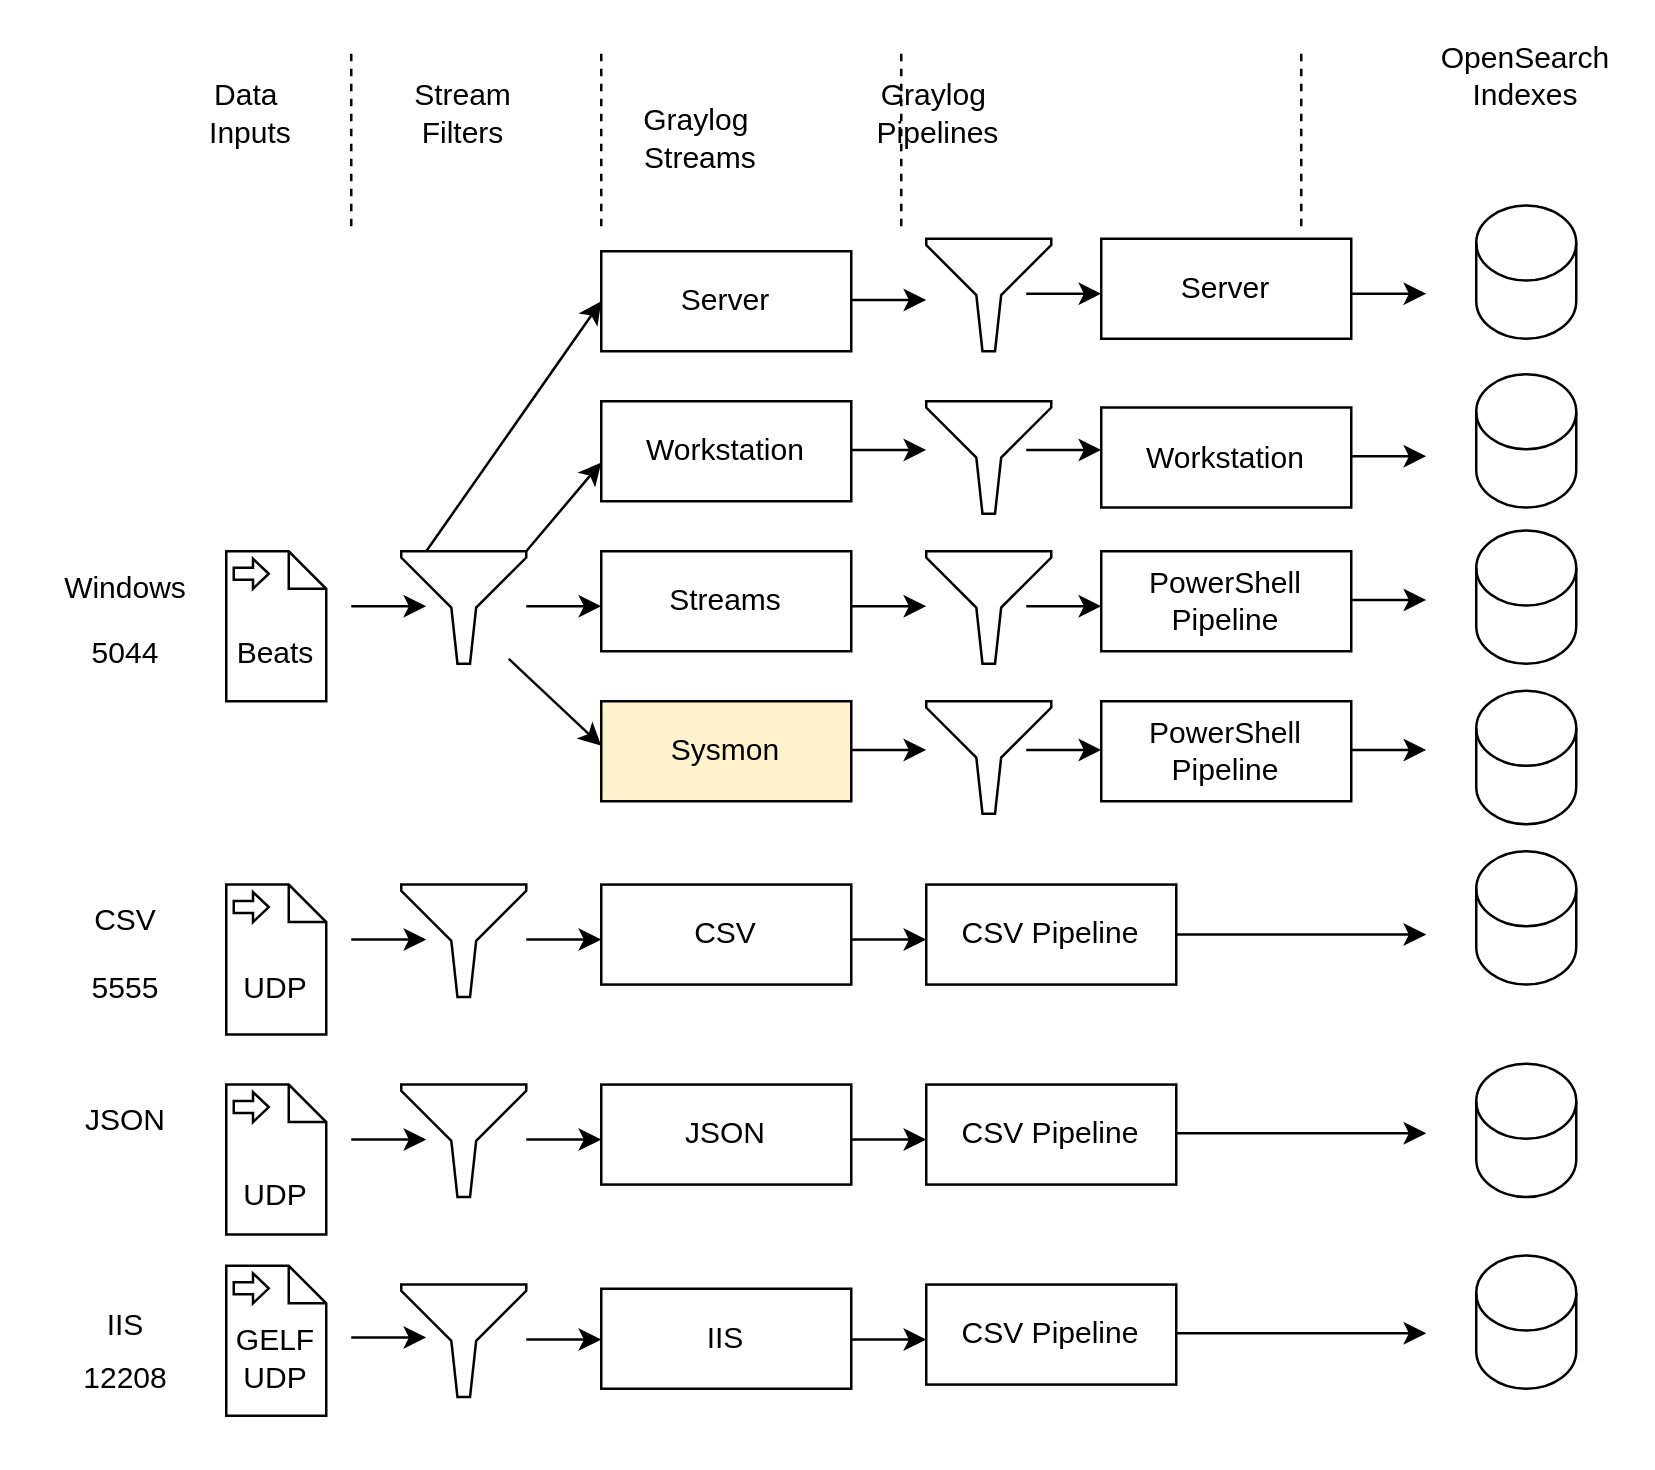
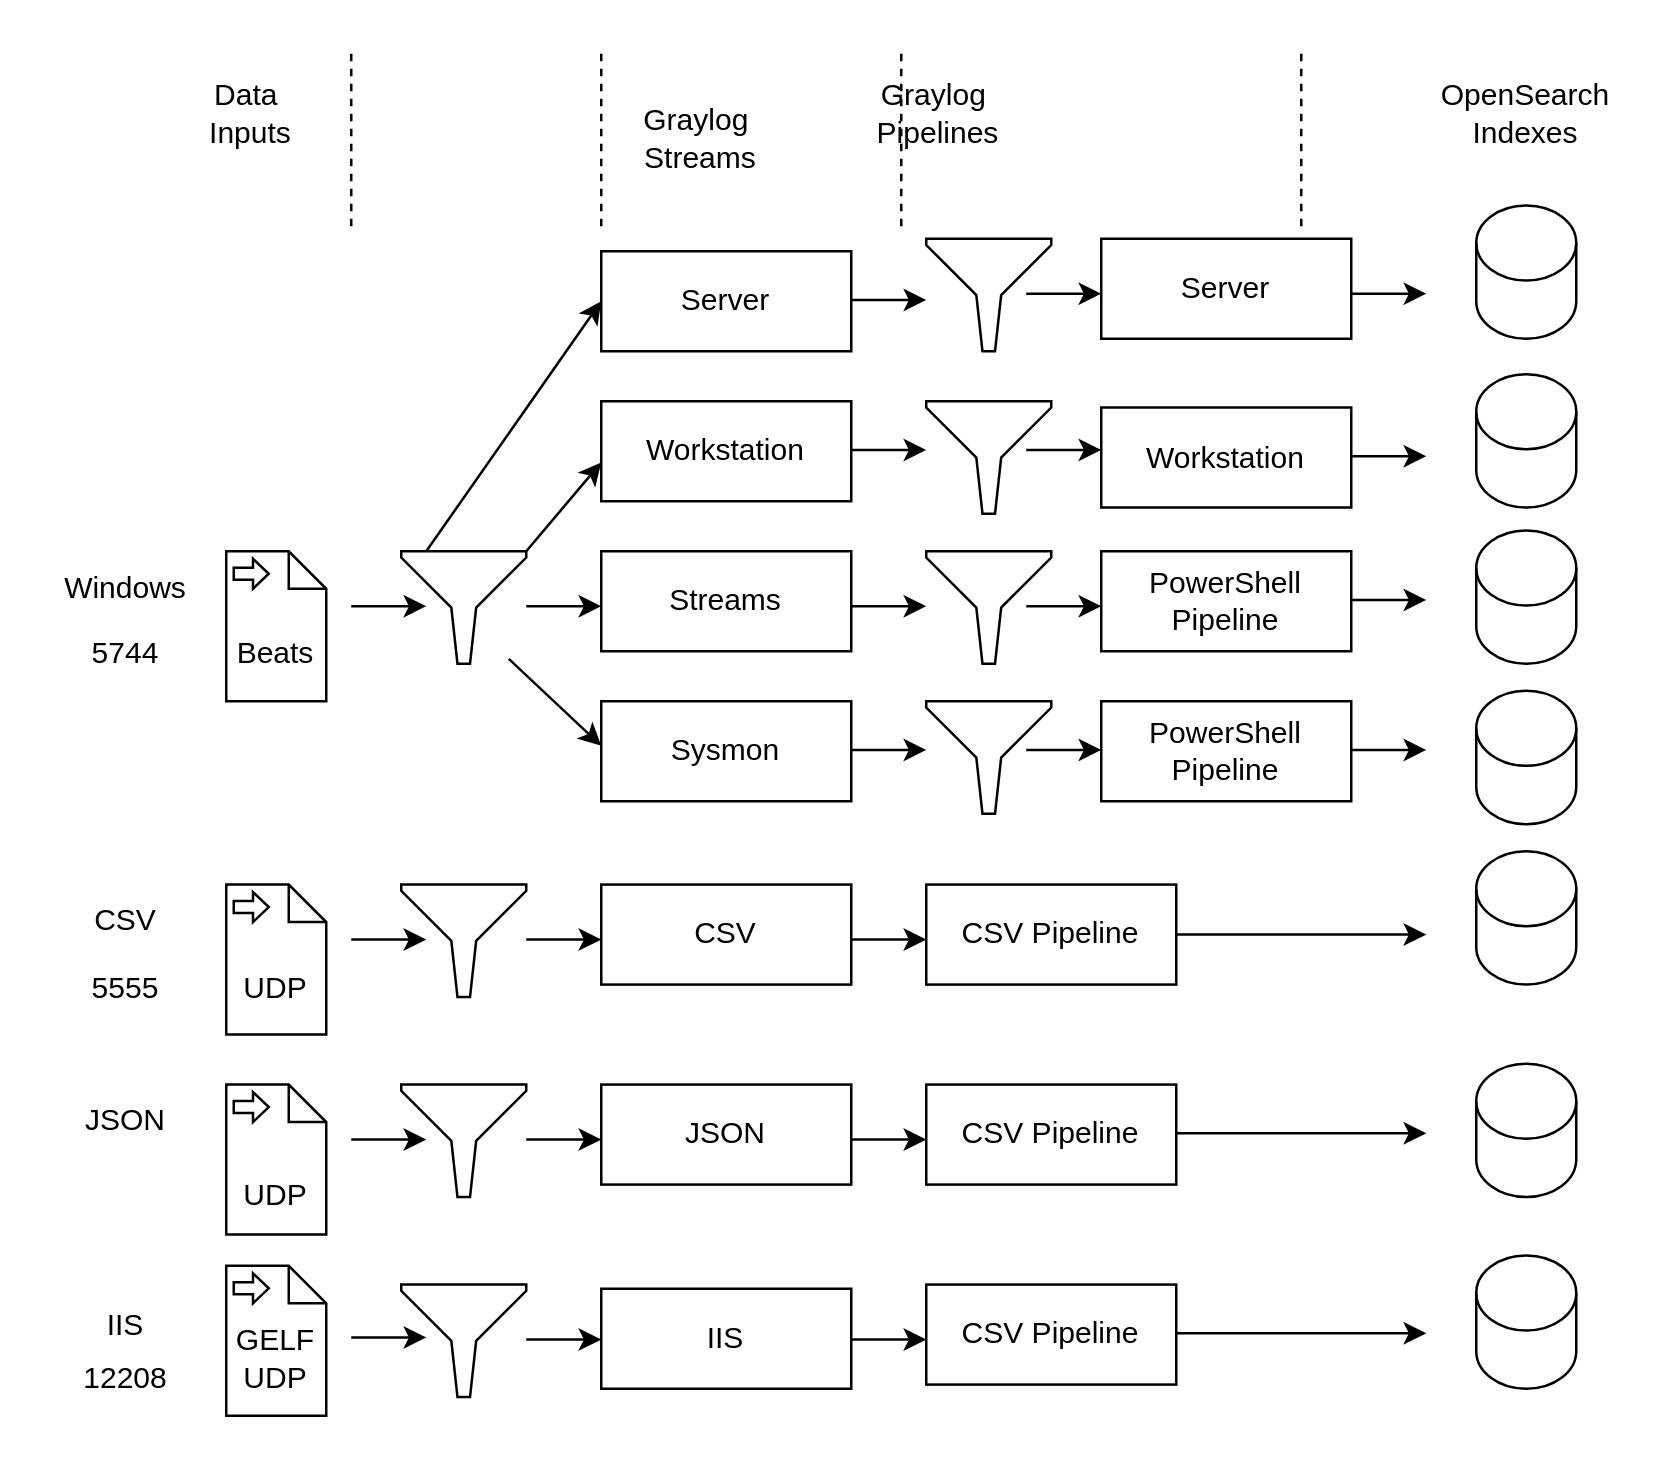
node "OpenSearch Indexes": moved (1526, 76) -> (1526, 114)
node "Stream Filters": removed
node "5044": label "5044" -> "5744"
node "Sysmon": fillcolor #fff2cc -> #ffffff
